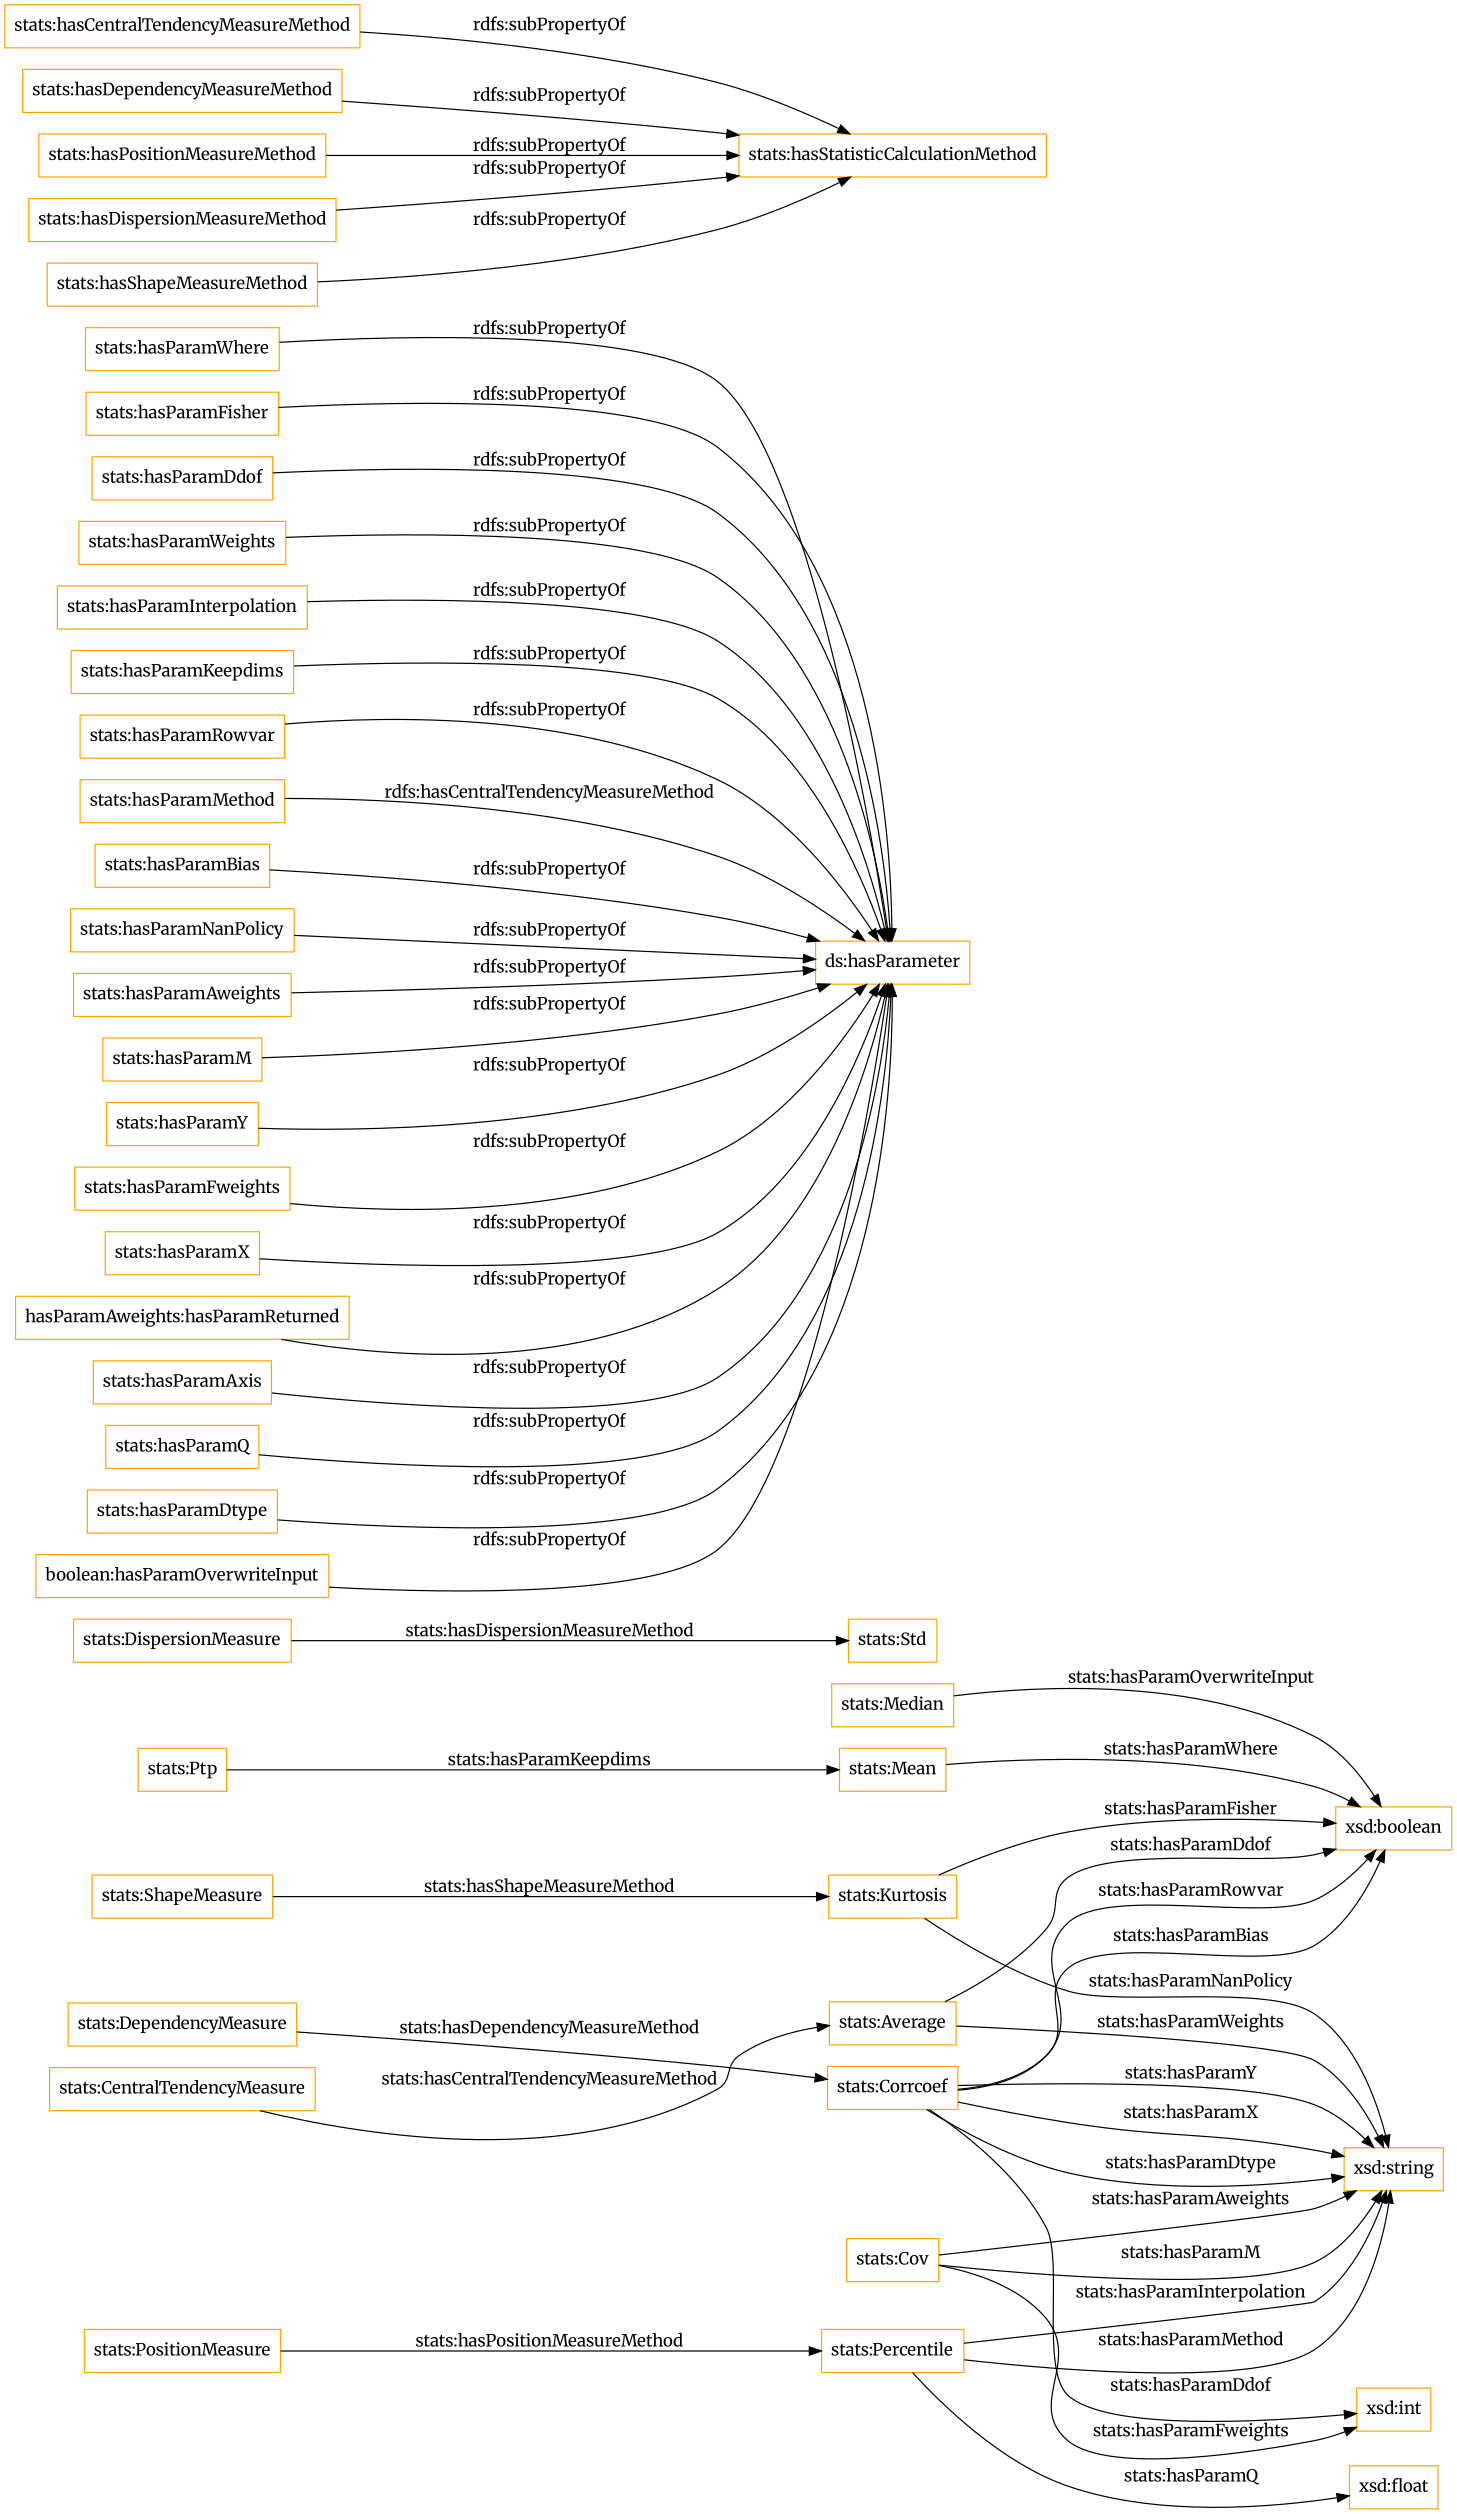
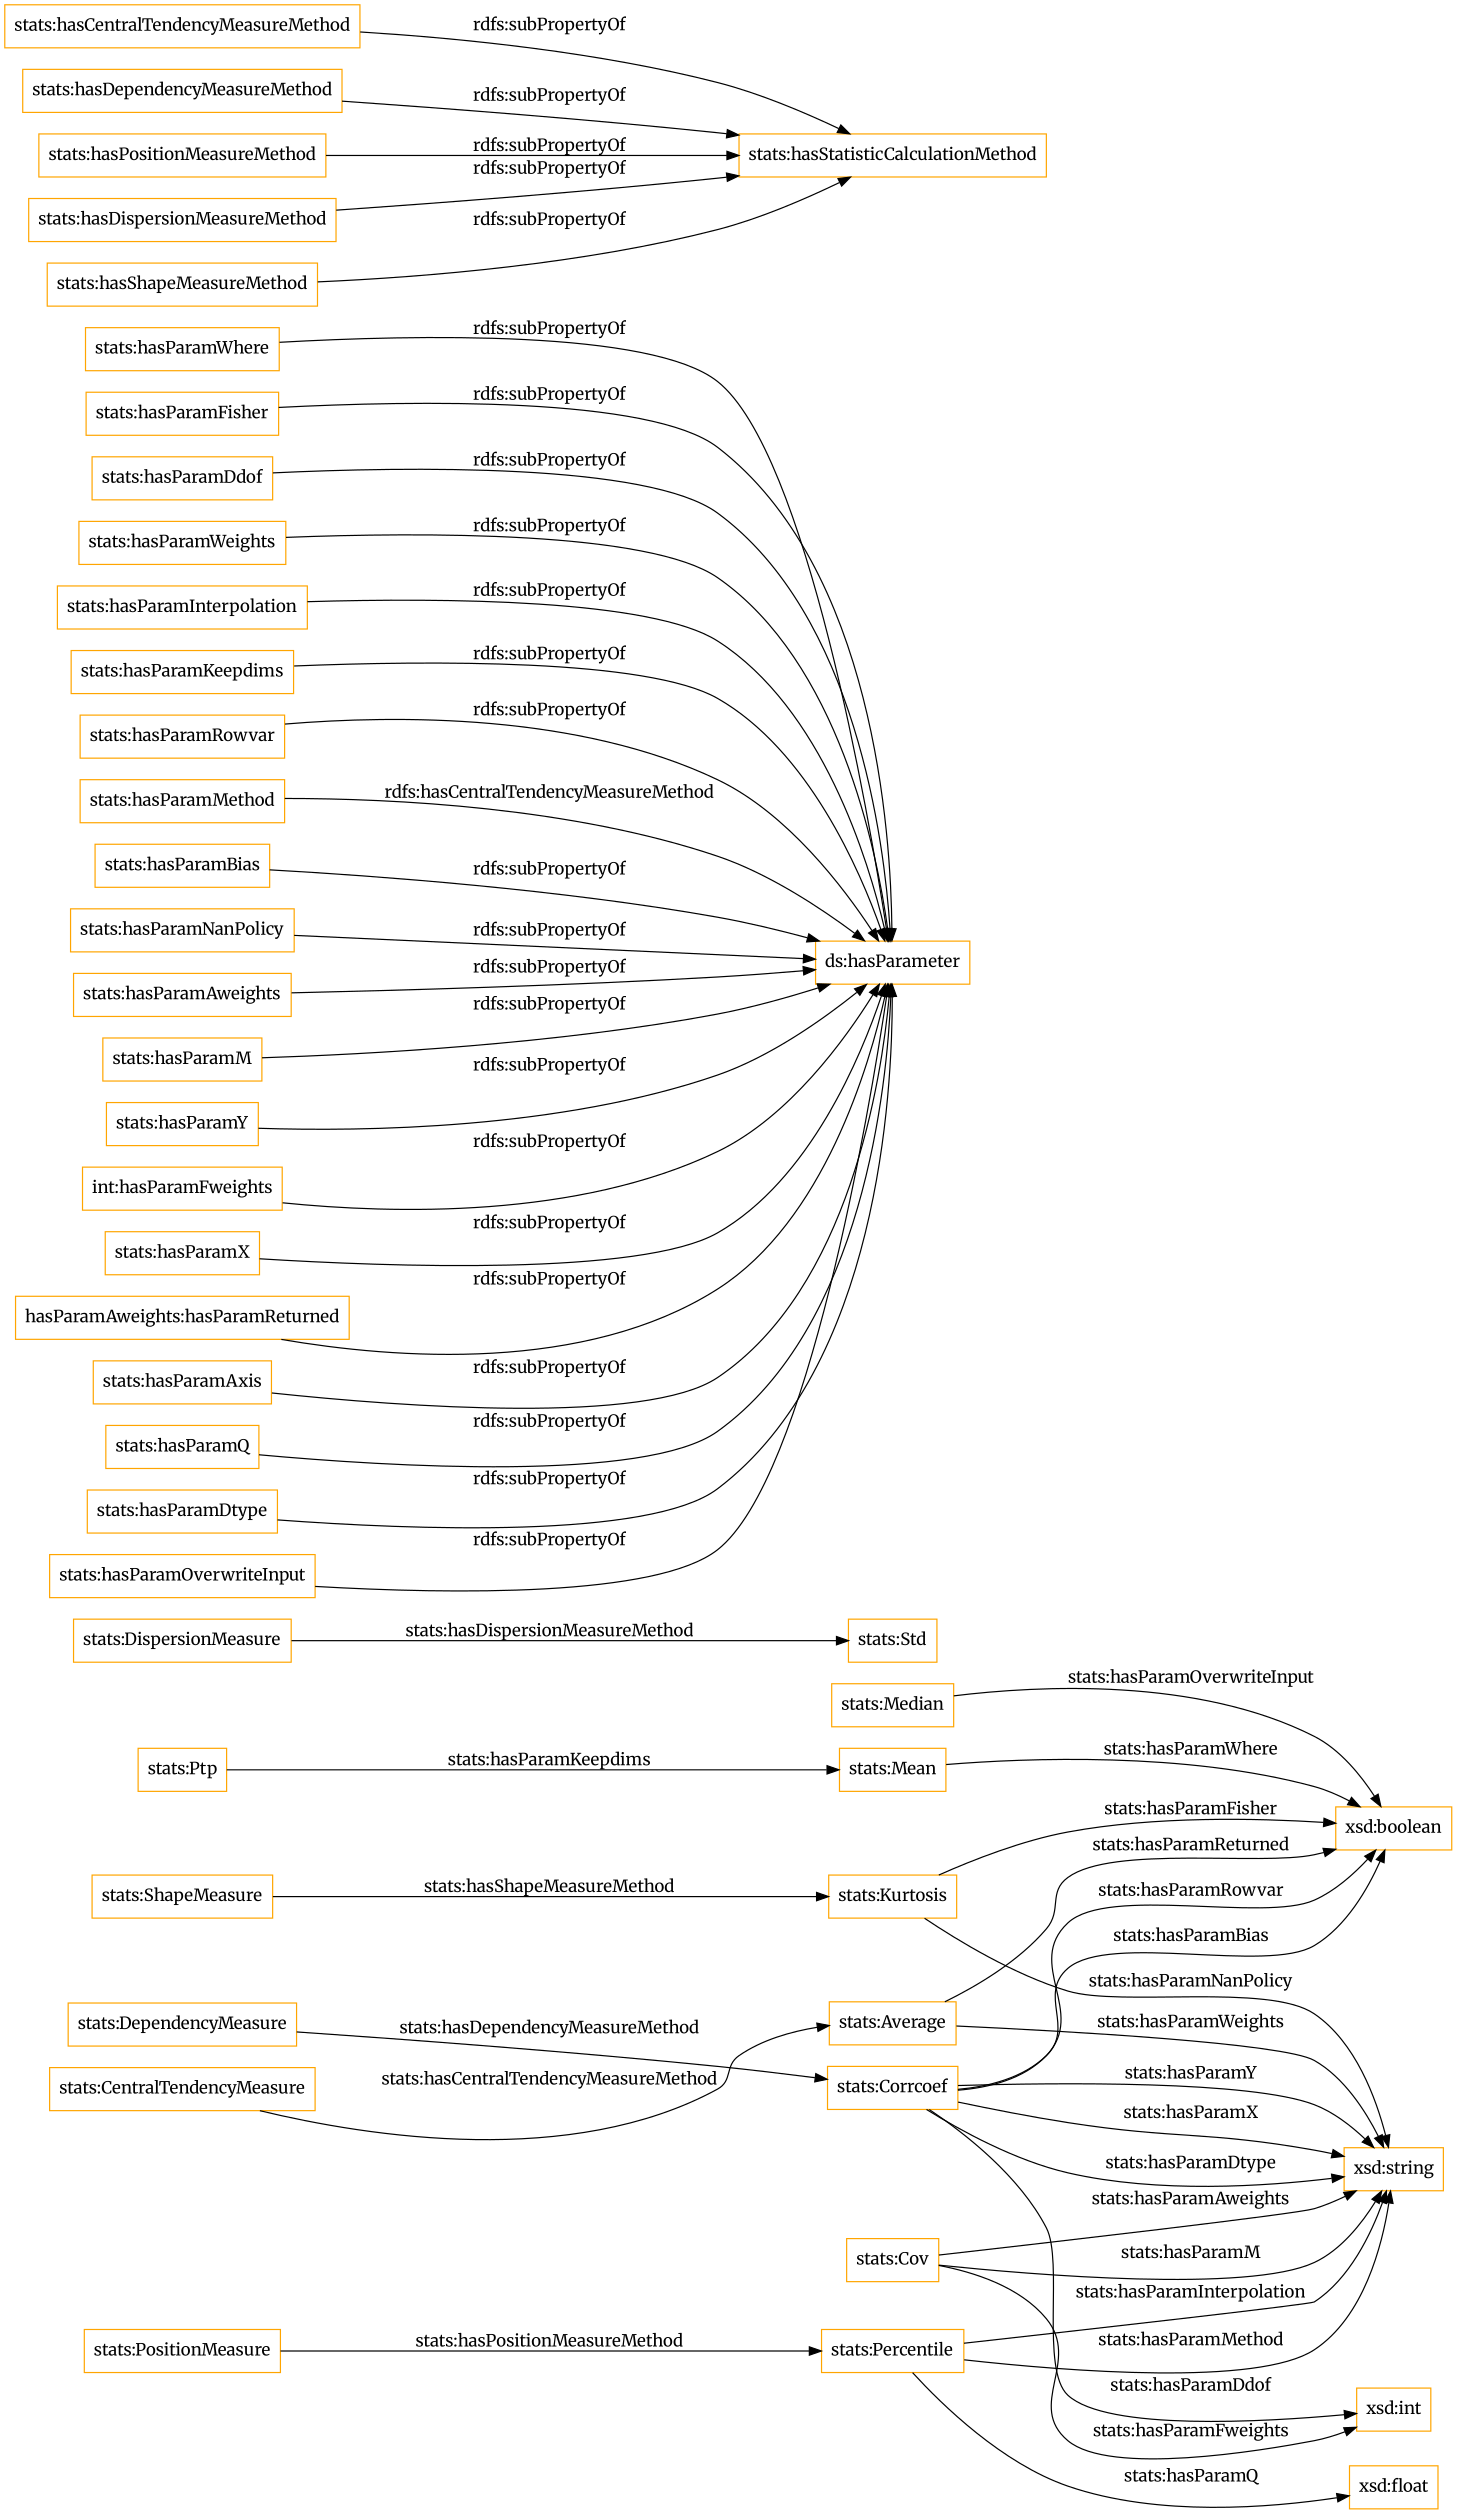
node "stats:hasParamFweights": label "stats:hasParamFweights" -> "int:hasParamFweights"
node "boolean:hasParamOverwriteInput": label "boolean:hasParamOverwriteInput" -> "stats:hasParamOverwriteInput"
edge "stats:Average" -> "xsd:boolean": label "stats:hasParamDdof" -> "stats:hasParamReturned"
